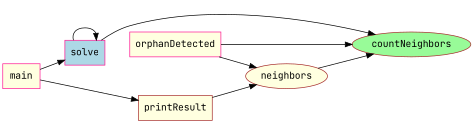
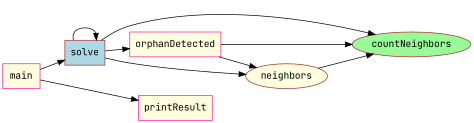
edge "solve" -> "orphanDetected": added
node "solve": color deeppink -> brown
edge "printResult" -> "neighbors": now "solve" -> "neighbors"
node "printResult": color brown -> deeppink
